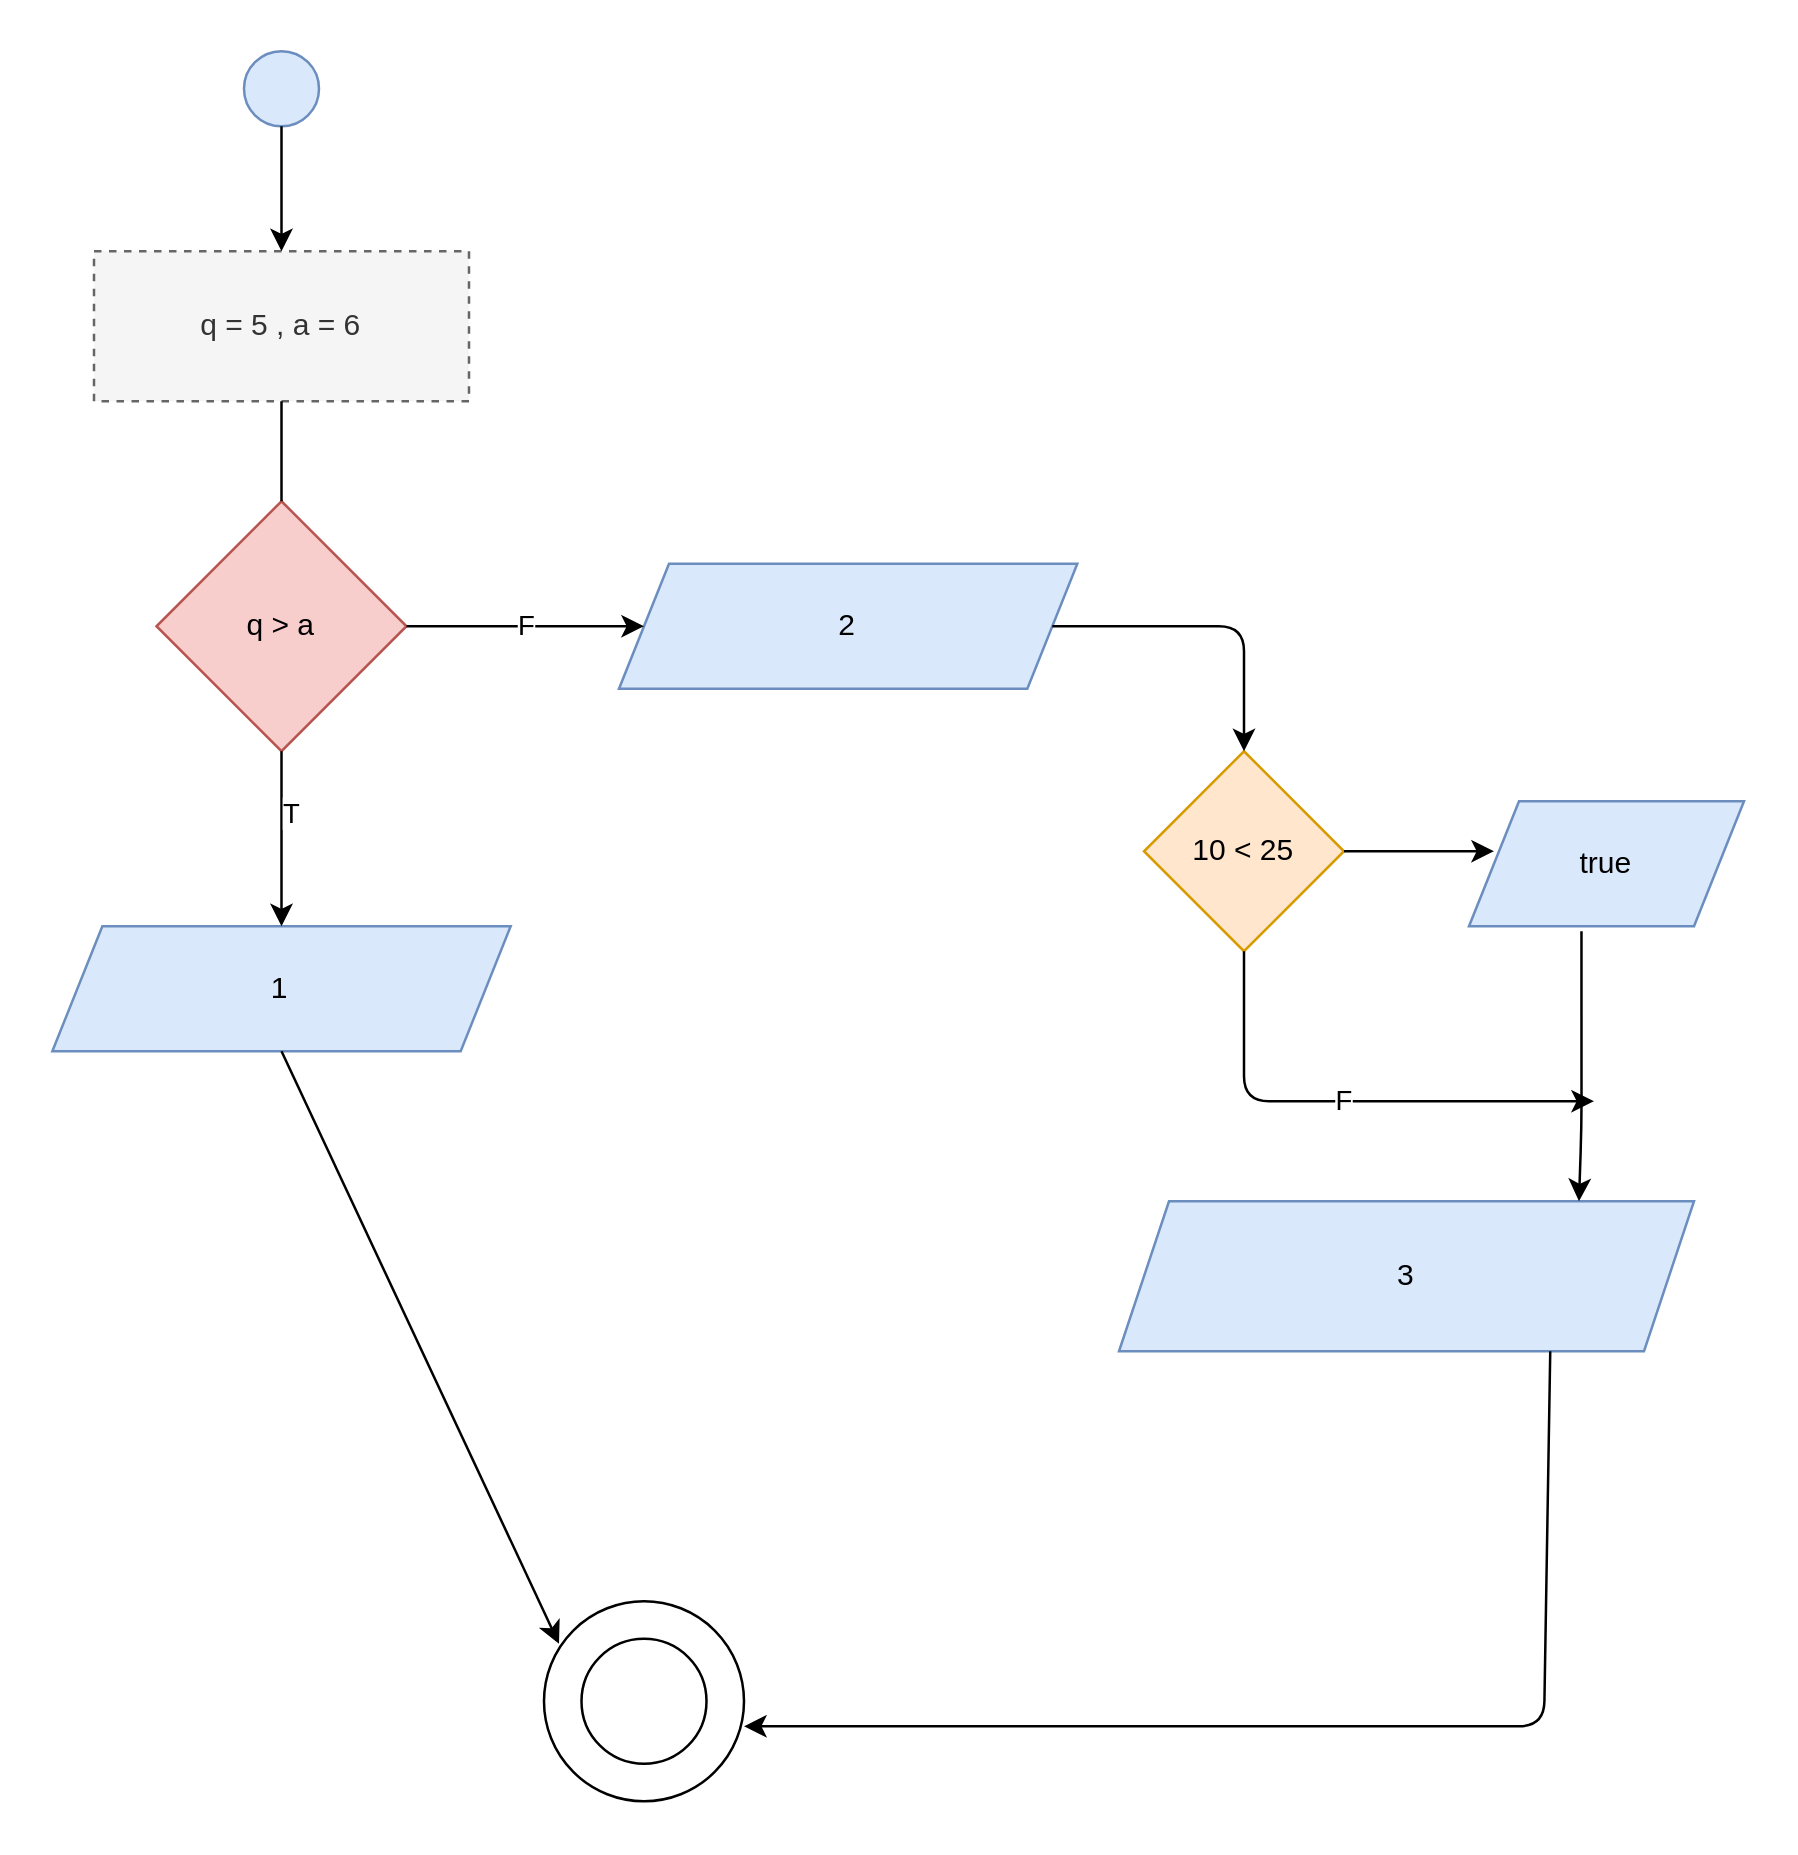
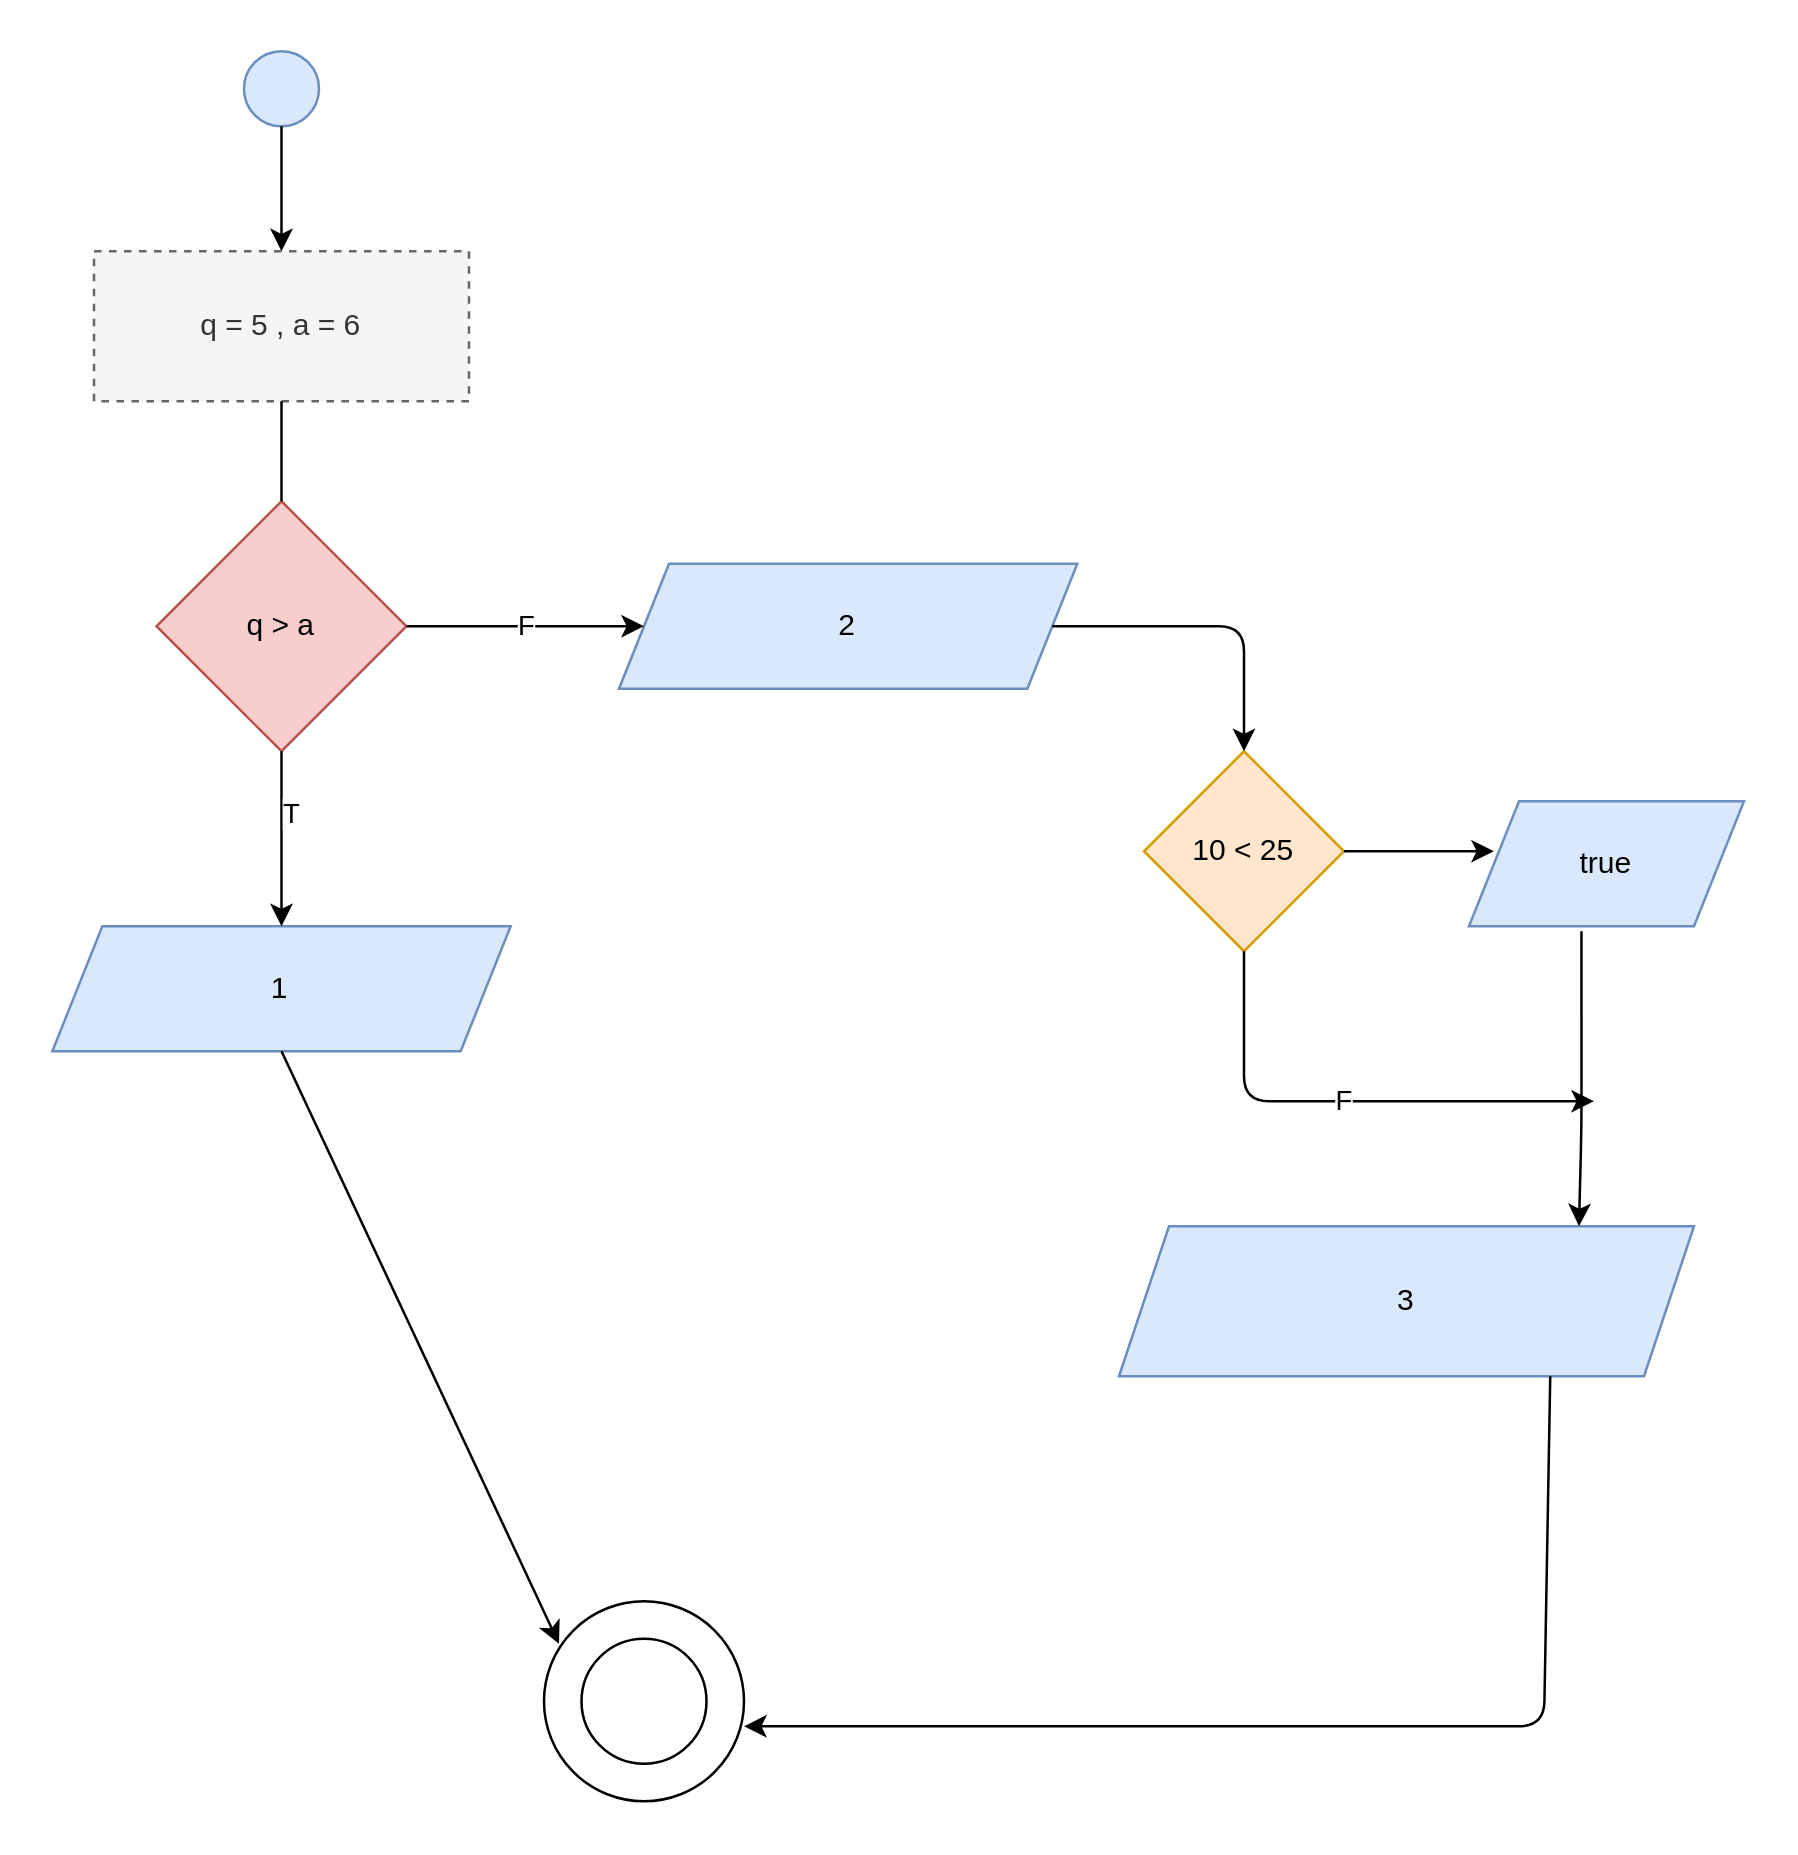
node "3": moved (1406, 1276) -> (1406, 1301)
